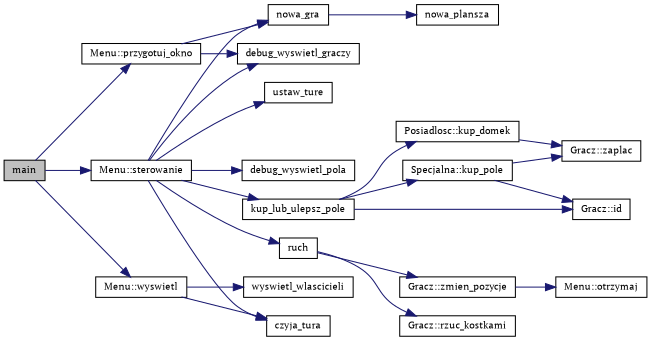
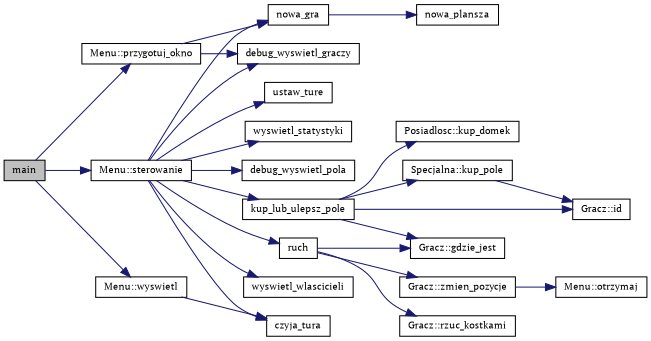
node "wyswietl_statystyki": added
node "Gracz::zaplac": removed
node "Gracz::gdzie_jest": added
edge "Menu::wyswietl" -> "wyswietl_wlascicieli": now "Menu::sterowanie" -> "wyswietl_wlascicieli"
